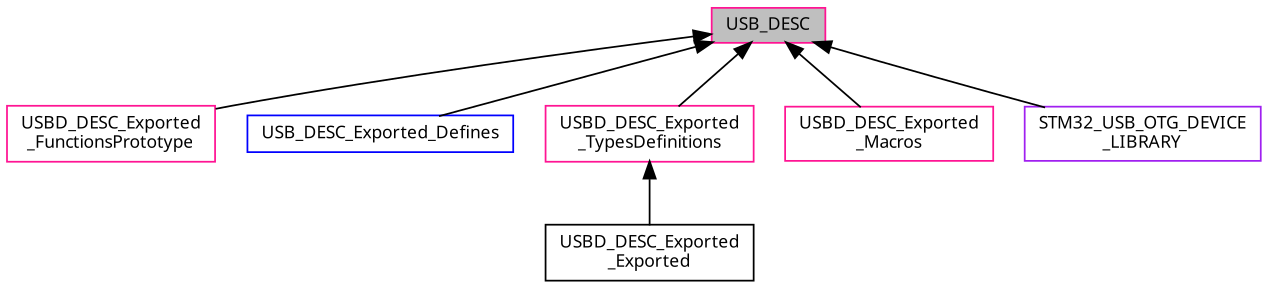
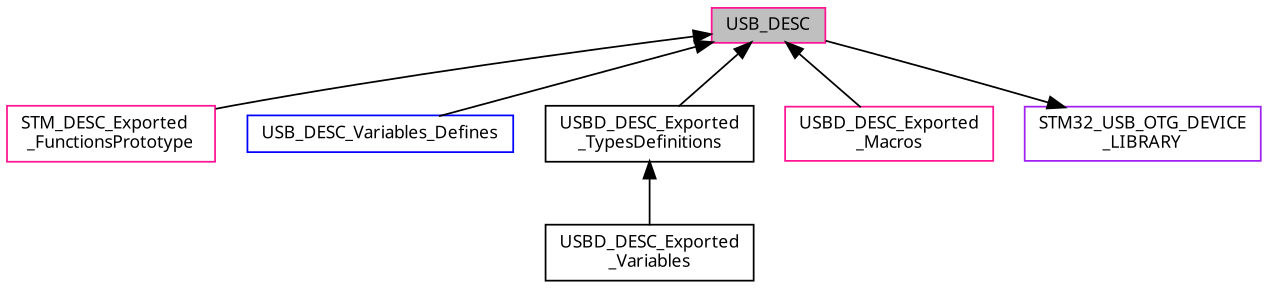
edge "STM32_USB_OTG_DEVICE _LIBRARY" -> "USB_DESC": reversed
node "USBD_DESC_Exported _FunctionsPrototype": label "USBD_DESC_Exported _FunctionsPrototype" -> "STM_DESC_Exported _FunctionsPrototype"
node "USB_DESC_Exported_Defines": label "USB_DESC_Exported_Defines" -> "USB_DESC_Variables_Defines"
node "USBD_DESC_Exported _TypesDefinitions": color deeppink -> black
node "USBD_DESC_Exported _Exported": label "USBD_DESC_Exported _Exported" -> "USBD_DESC_Exported _Variables"
